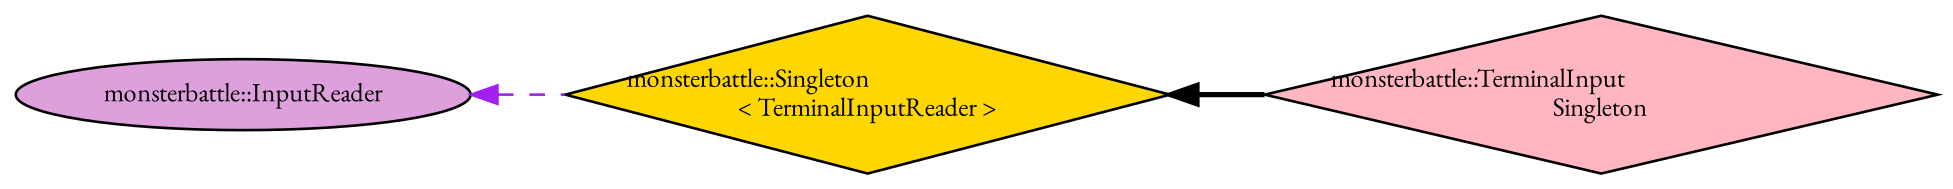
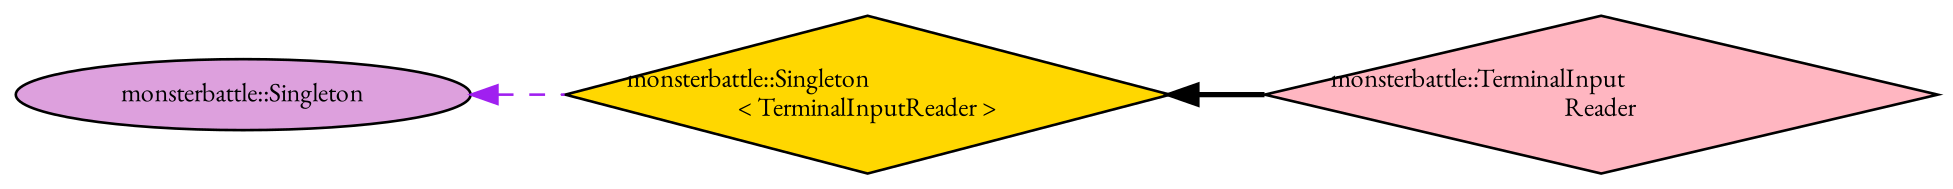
node "monsterbattle::InputReader": label "monsterbattle::InputReader" -> "monsterbattle::Singleton"
node "monsterbattle::TerminalInput Singleton": label "monsterbattle::TerminalInput Singleton" -> "monsterbattle::TerminalInput Reader"
